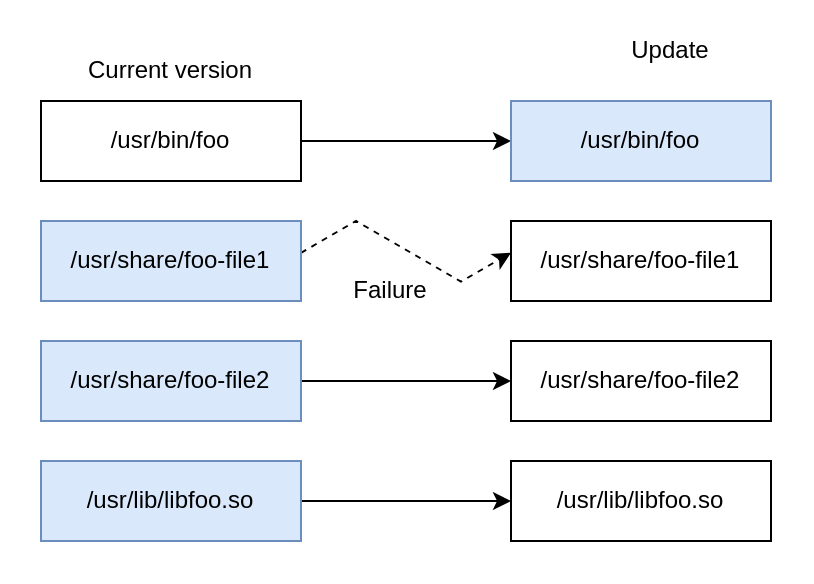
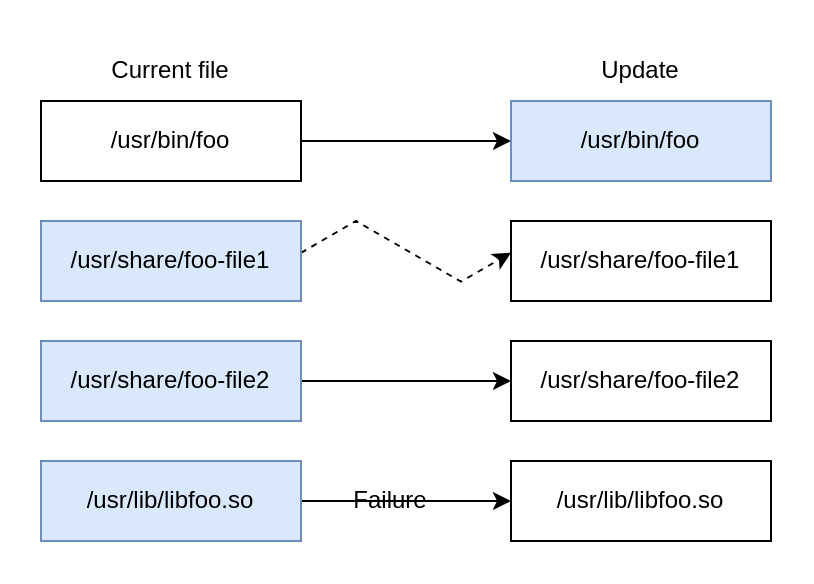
node "Update": moved (671, 51) -> (641, 71)
node "Current version": label "Current version" -> "Current file"
node "Failure": moved (391, 291) -> (391, 501)
